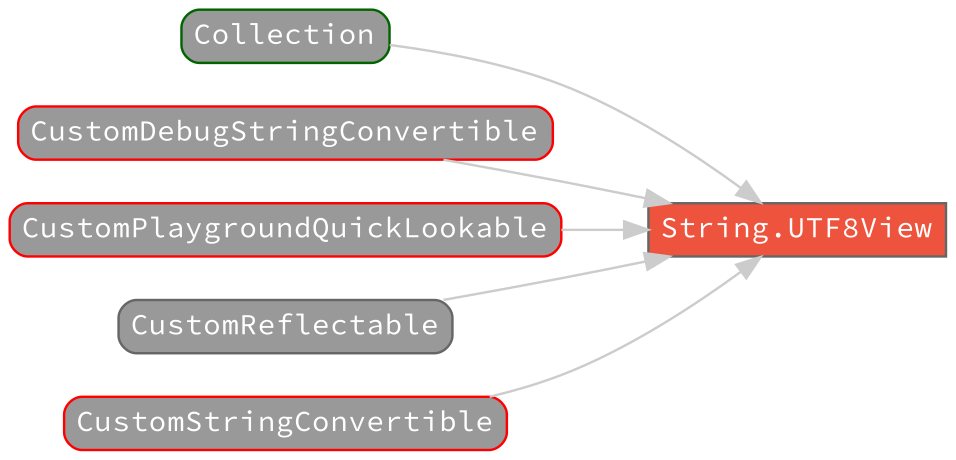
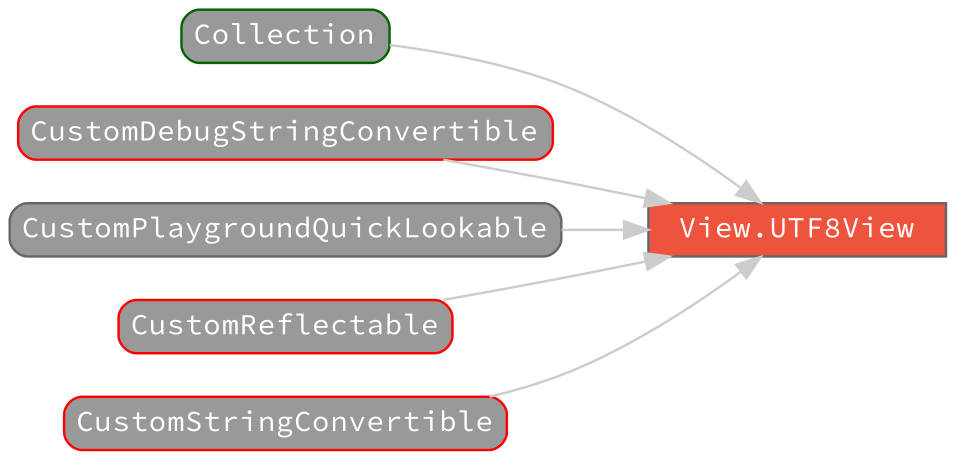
node "CustomPlaygroundQuickLookable": color red -> gray40
node "String.UTF8View": label "String.UTF8View" -> "View.UTF8View"
node "CustomReflectable": color gray40 -> red
